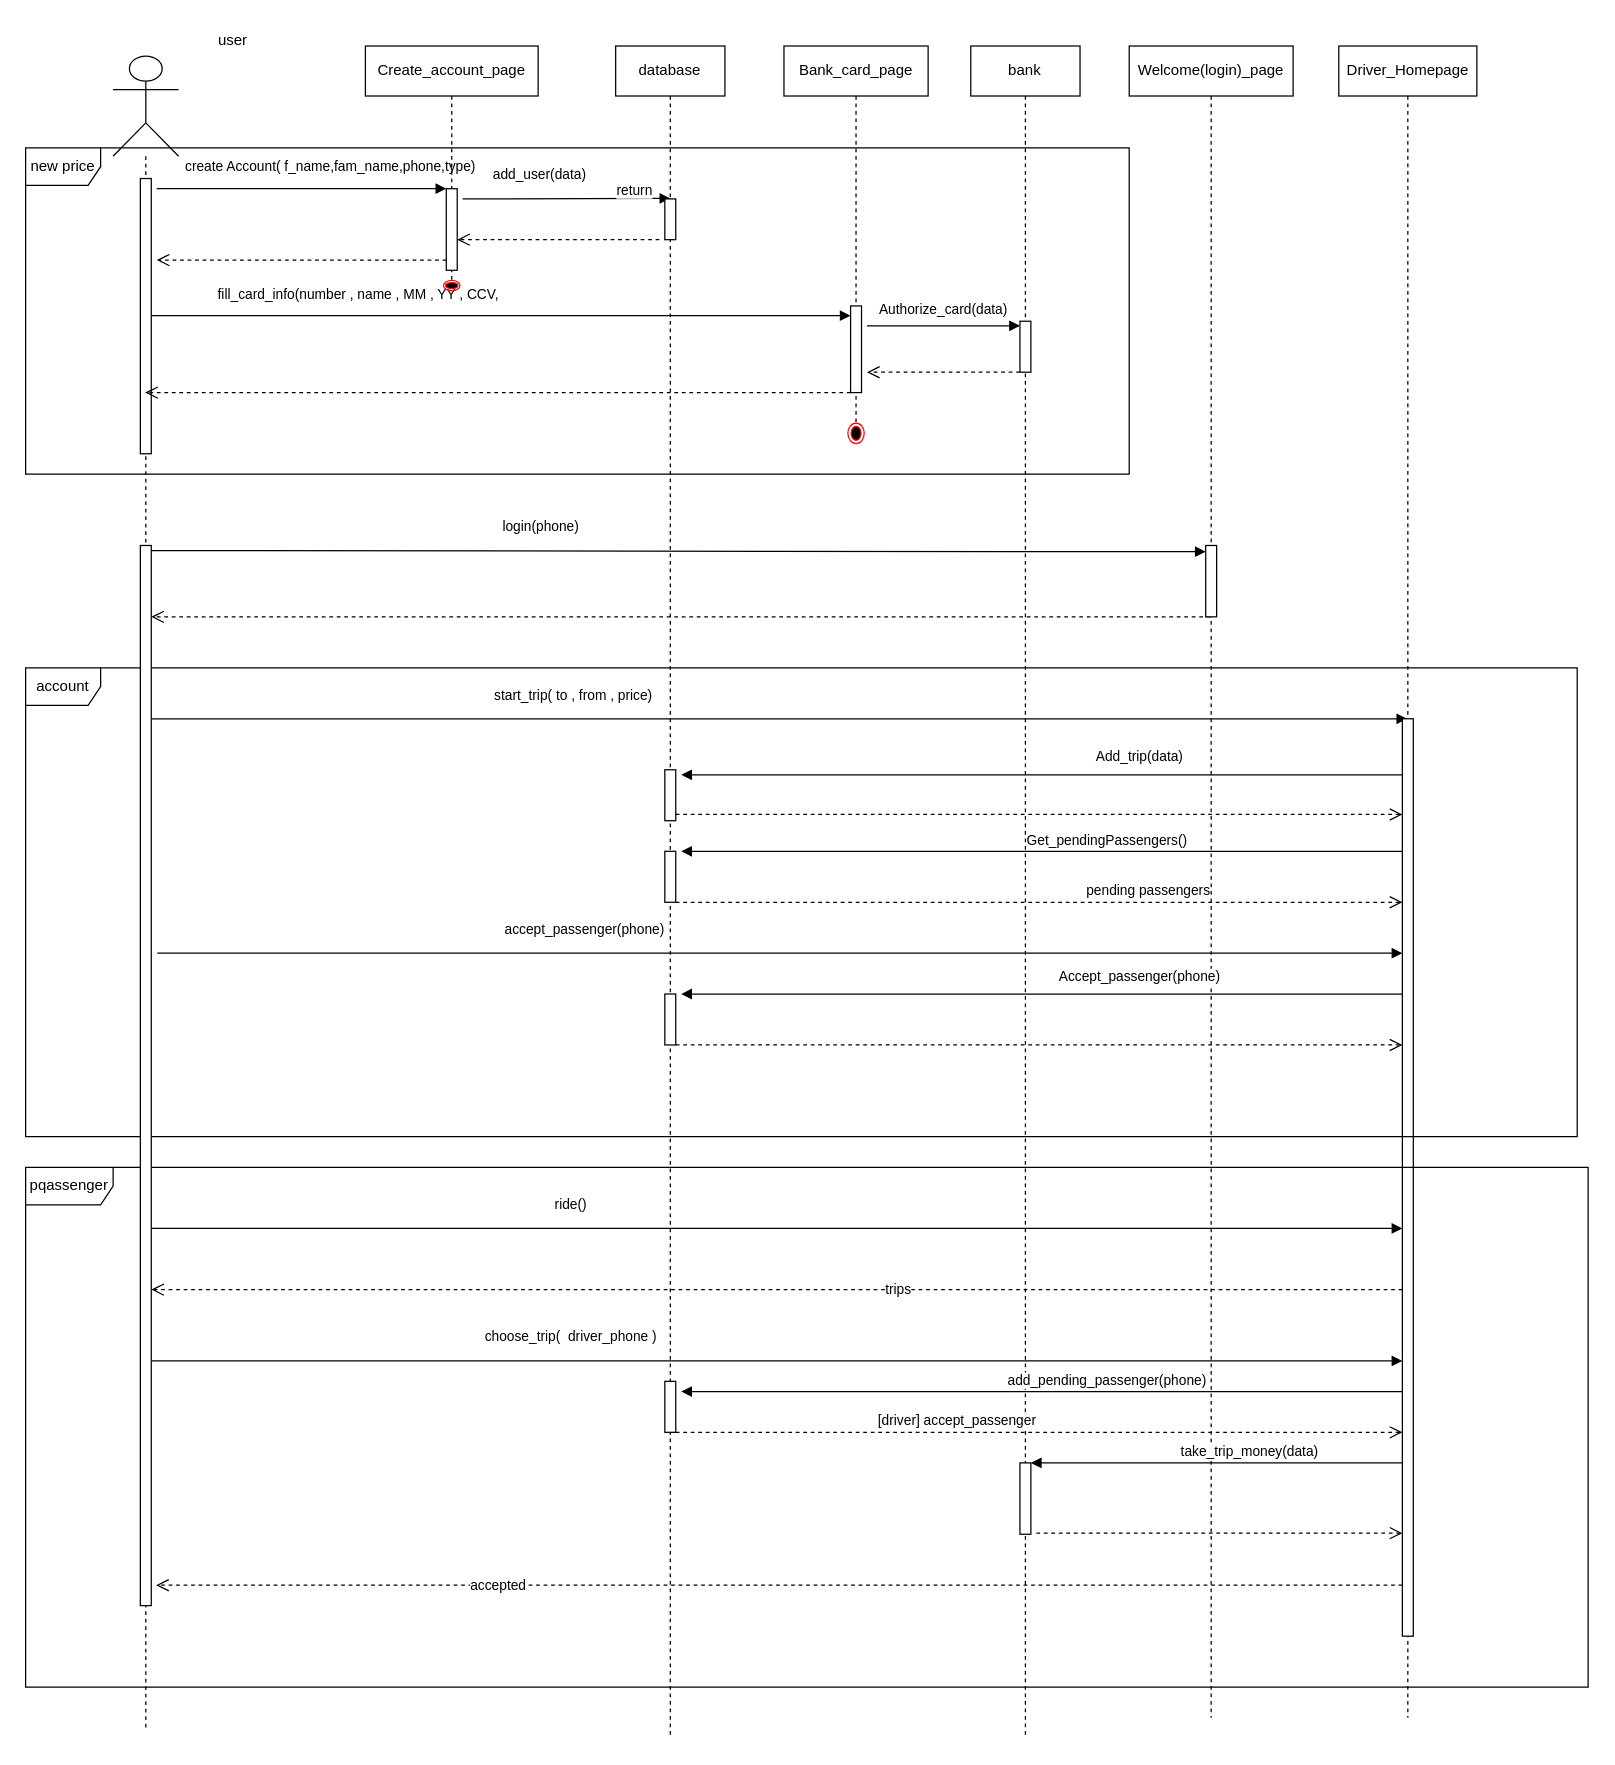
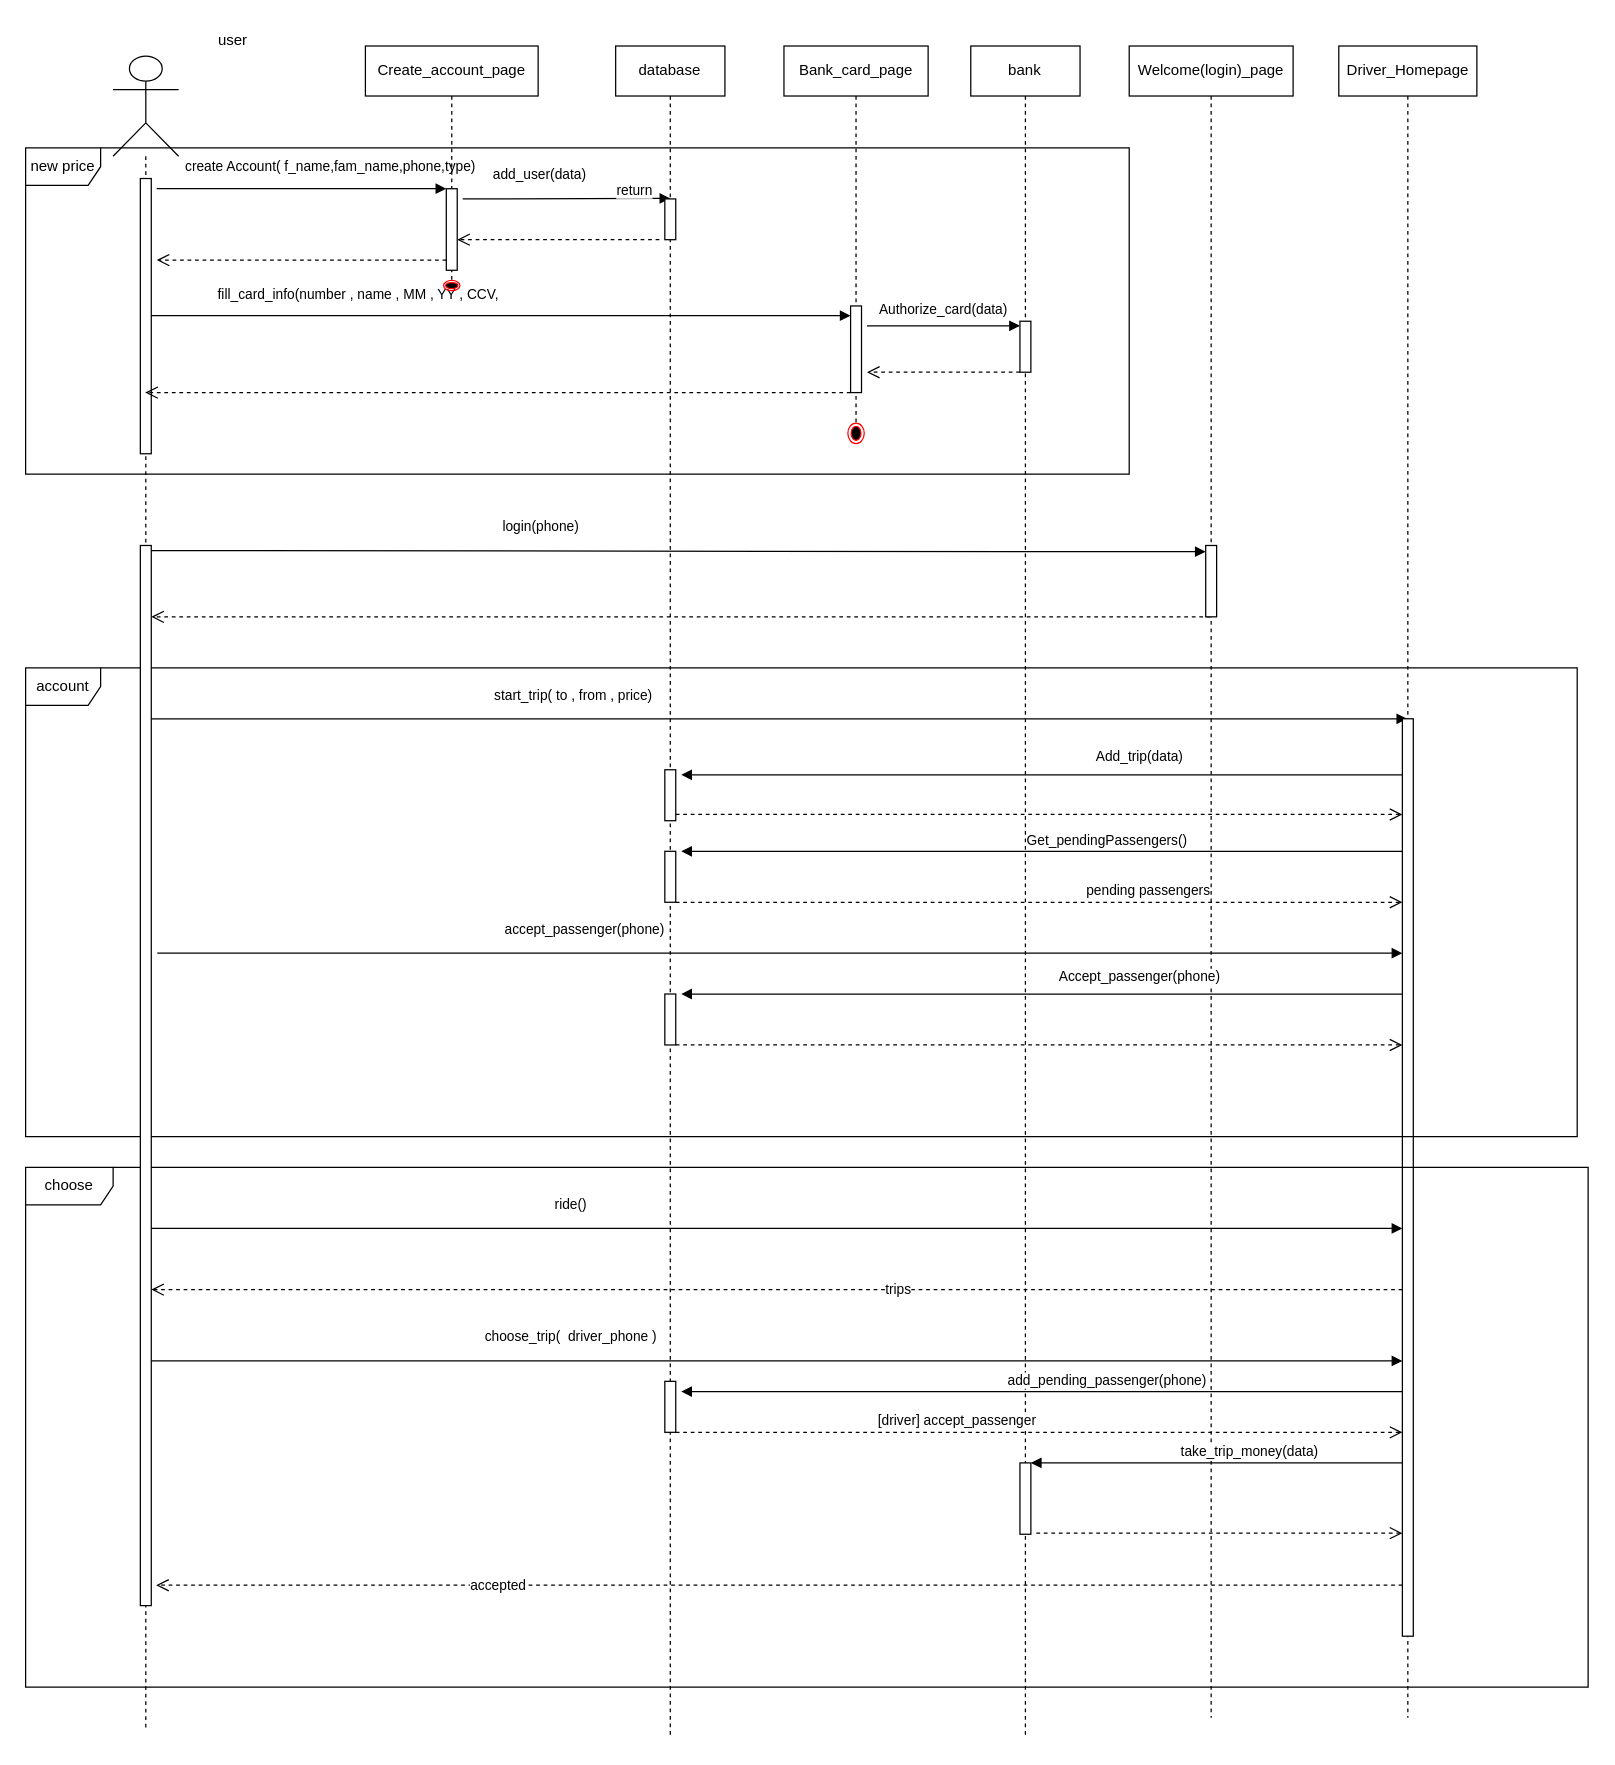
node "pqassenger": label "pqassenger" -> "choose"
